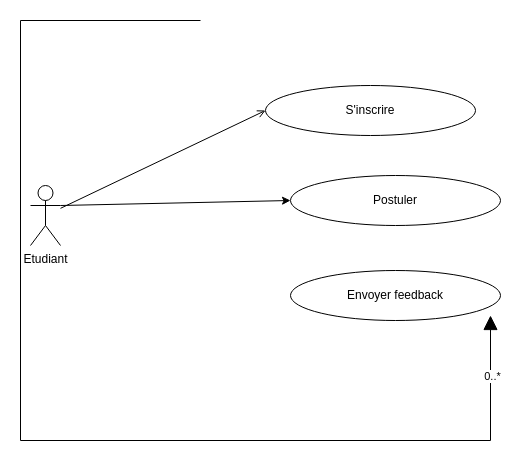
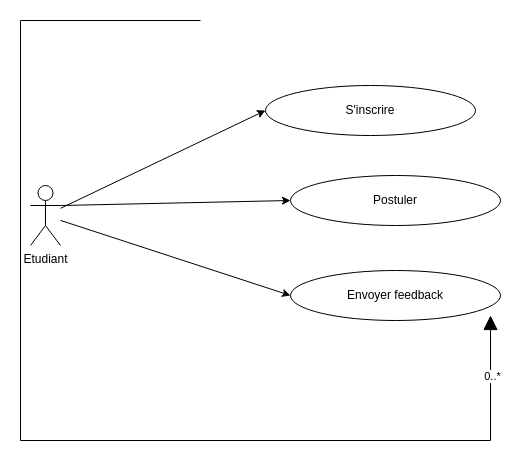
edge "Etudiant" -> "S'inscrire": arrowhead open -> classic
edge "Etudiant" -> "Envoyer feedback": added
